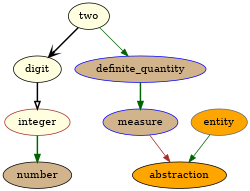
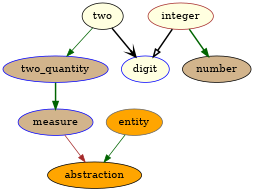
node "digit": color black -> blue
node "definite_quantity": label "definite_quantity" -> "two_quantity"
edge "digit" -> "integer": reversed
